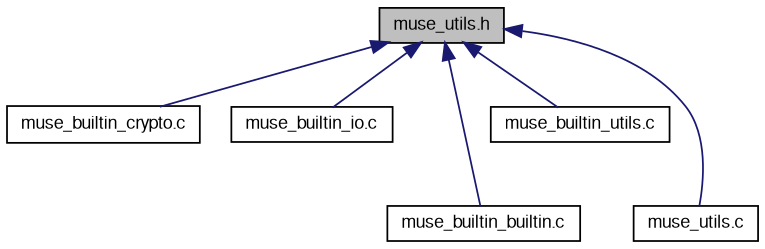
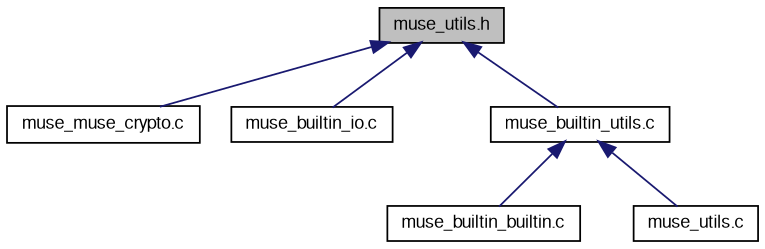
edge "muse_utils.c" -> "muse_utils.h": now "muse_utils.c" -> "muse_builtin_utils.c"
node "muse_builtin_crypto.c": label "muse_builtin_crypto.c" -> "muse_muse_crypto.c"
edge "muse_builtin_builtin.c" -> "muse_utils.h": now "muse_builtin_builtin.c" -> "muse_builtin_utils.c"
